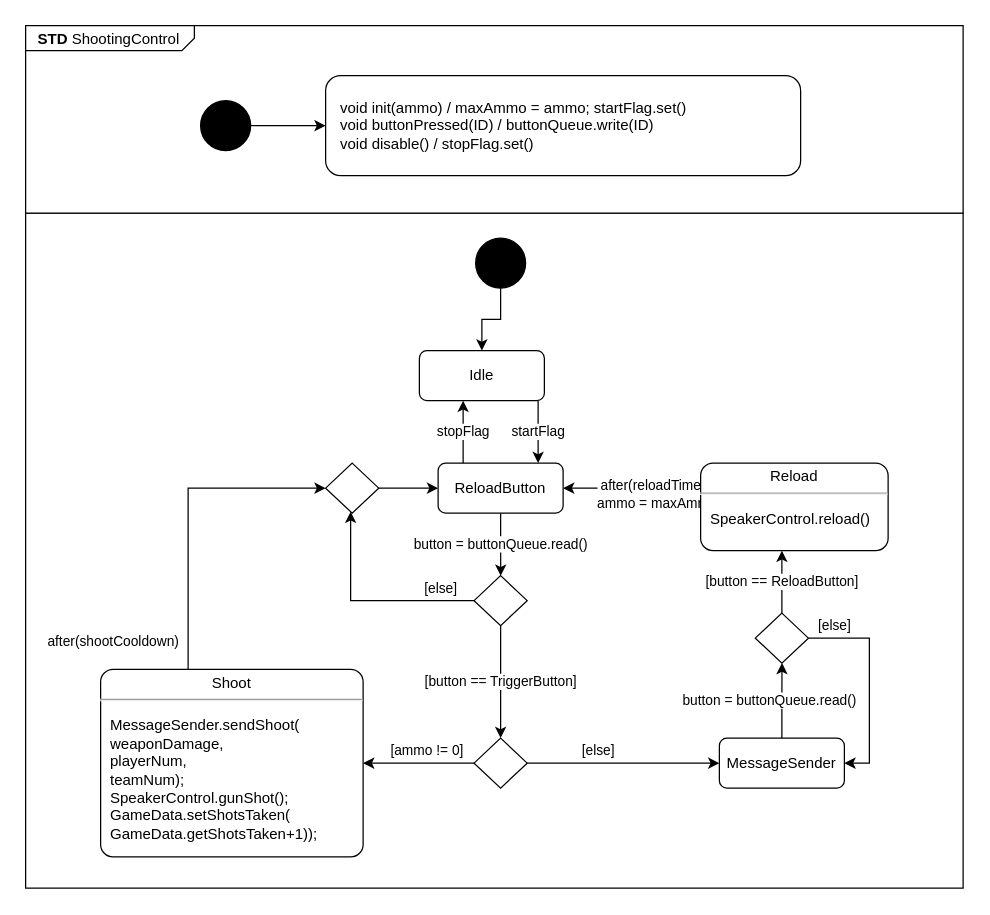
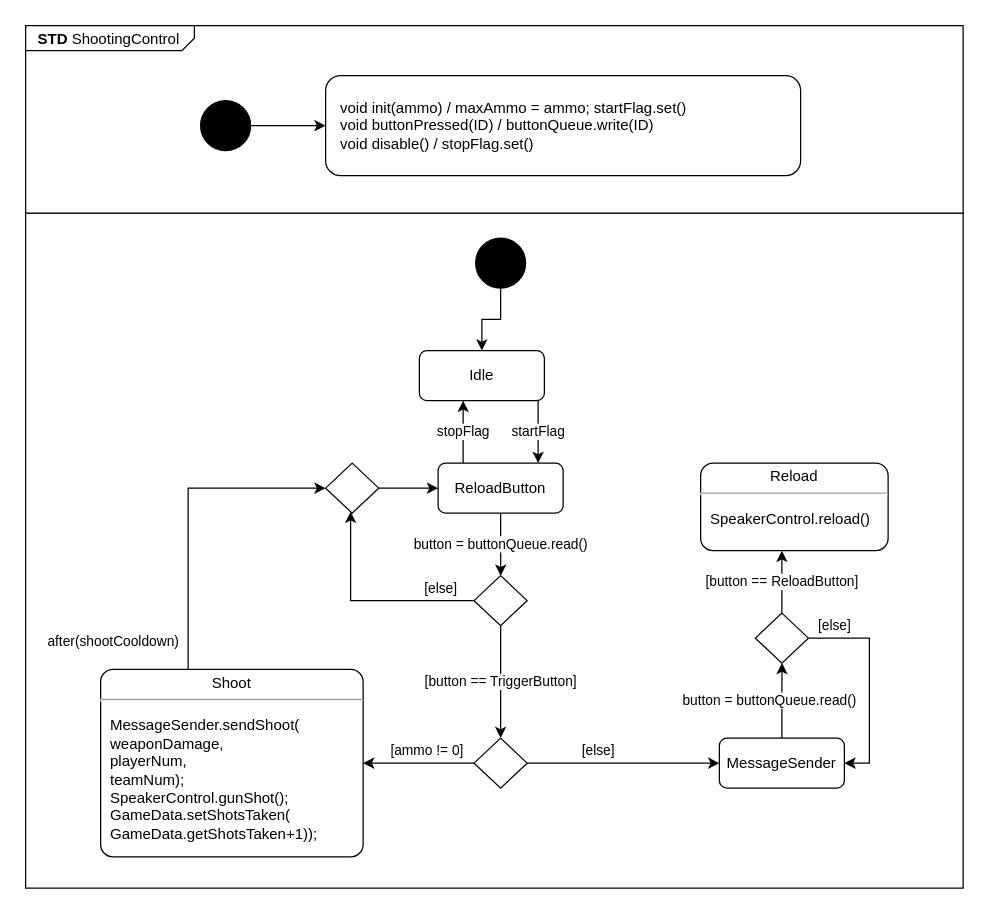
edge "Reload SpeakerControl.reload()" -> "ReloadButton": removed, label "after(reloadTime) / ammo = maxAmmo"
